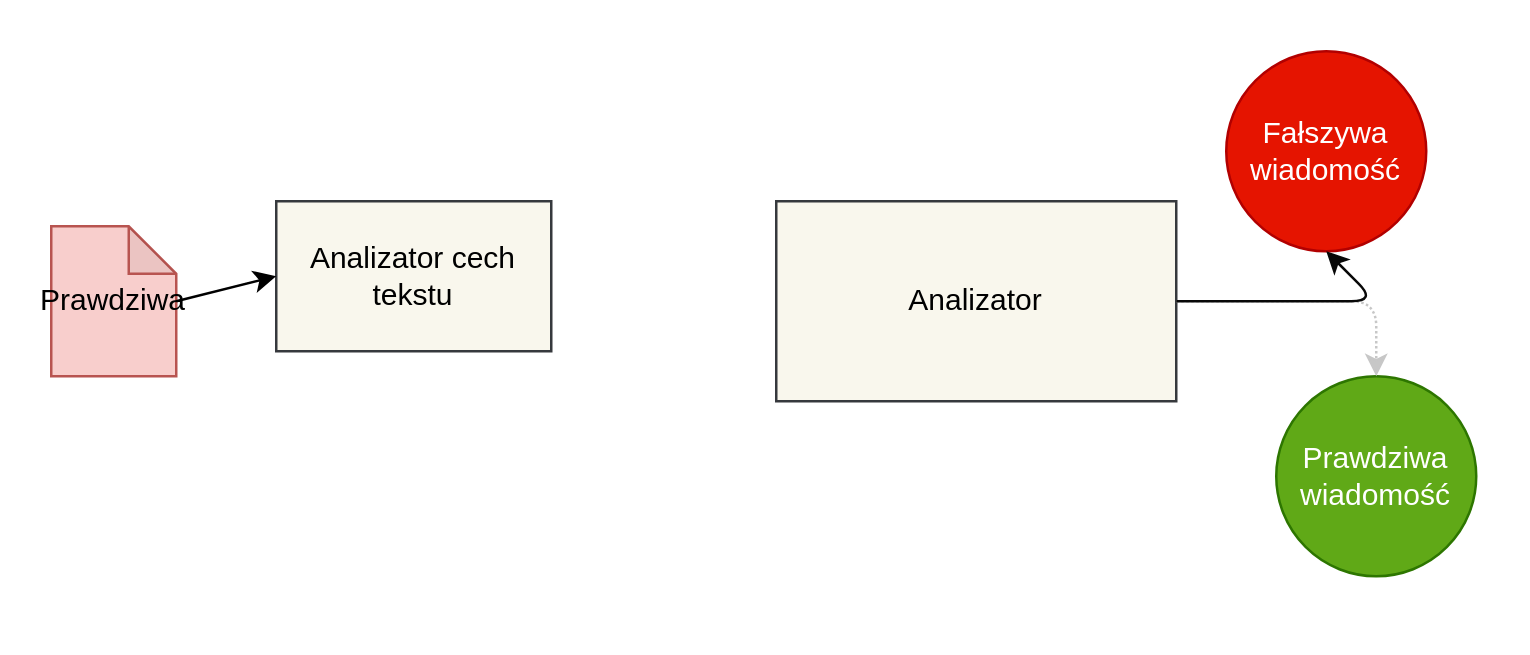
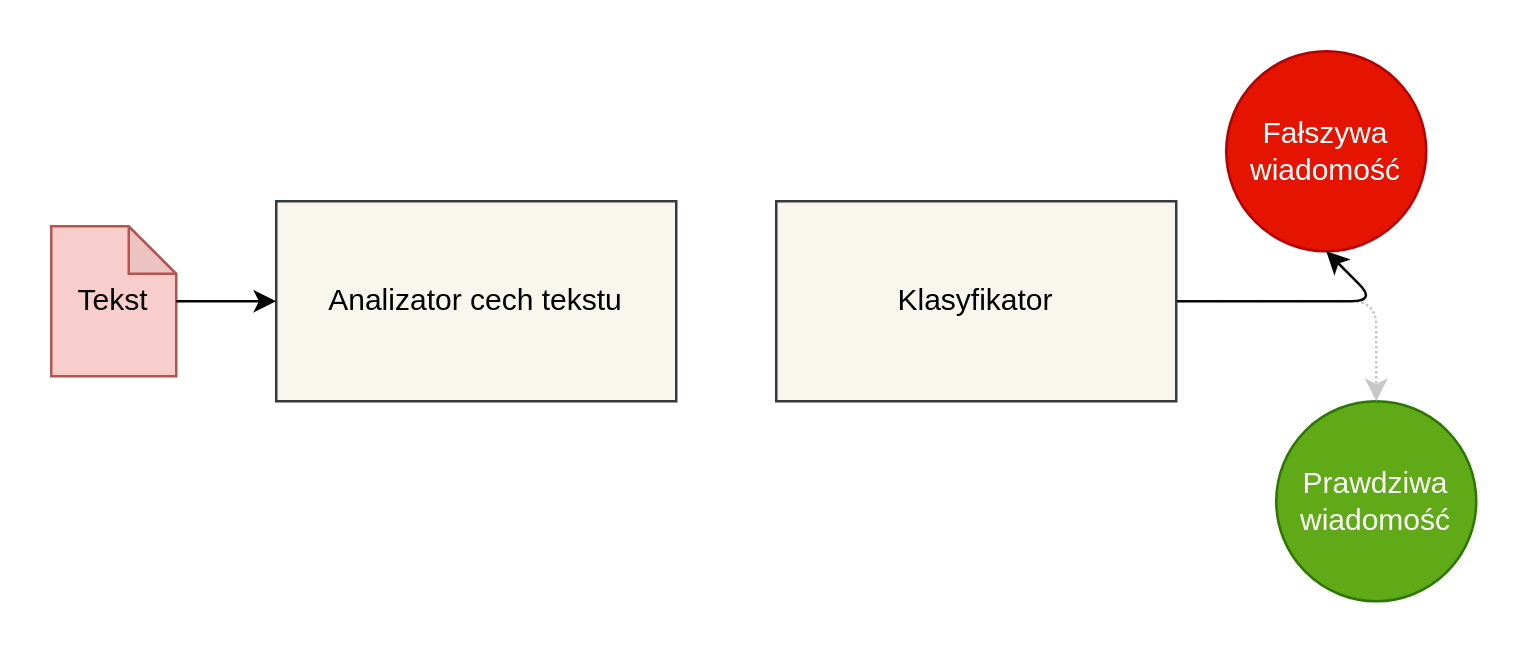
node "Analizator cech tekstu": size 275x150 -> 400x200
node "Prawdziwa": label "Prawdziwa" -> "Tekst"
node "Analizator": label "Analizator" -> "Klasyfikator"
node "Prawdziwa wiadomość": moved (1376, 476) -> (1376, 501)
